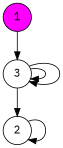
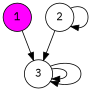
edge "3" -> "2": reversed
